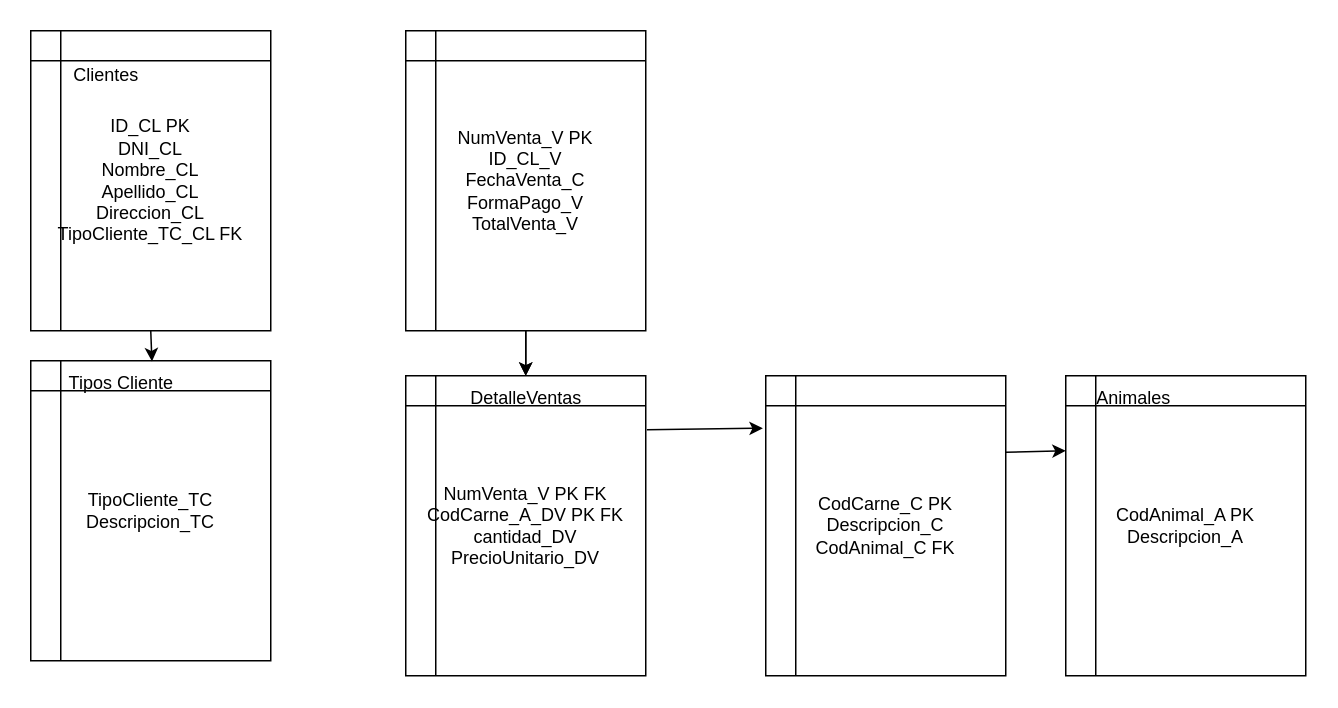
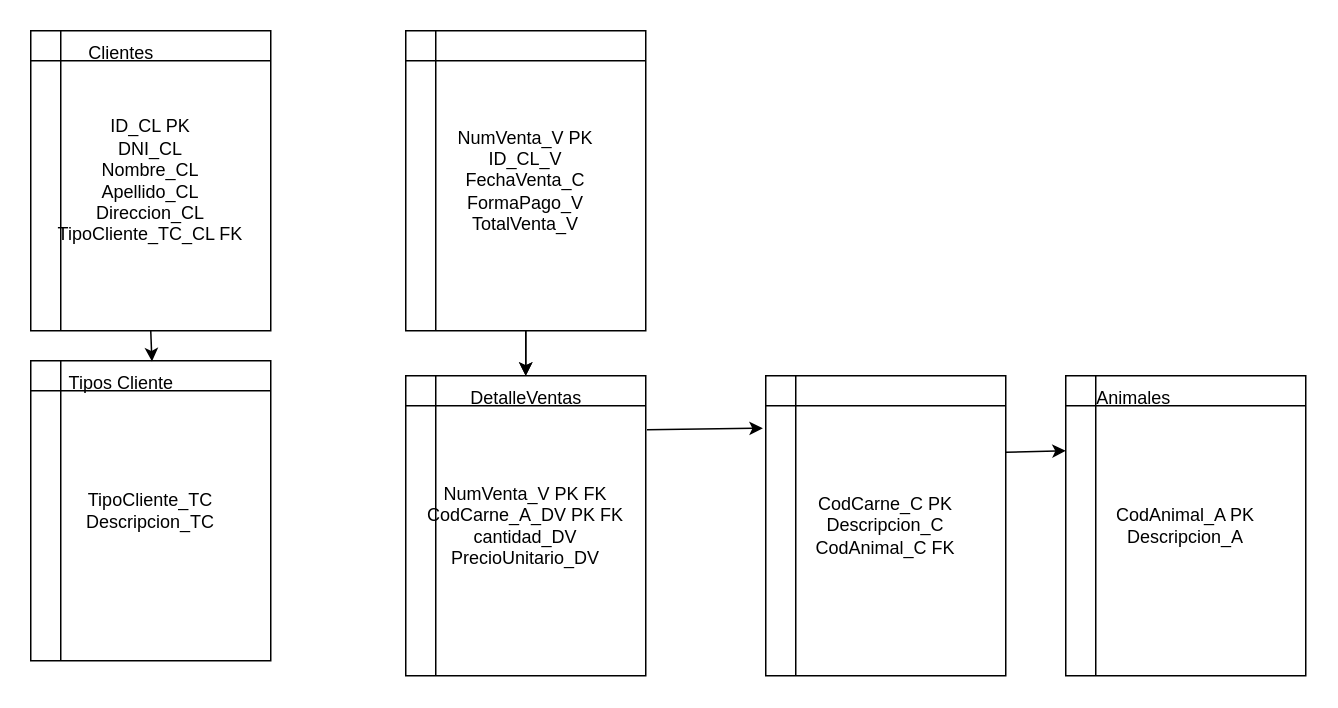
node "Clientes": moved (106, 76) -> (121, 53)
